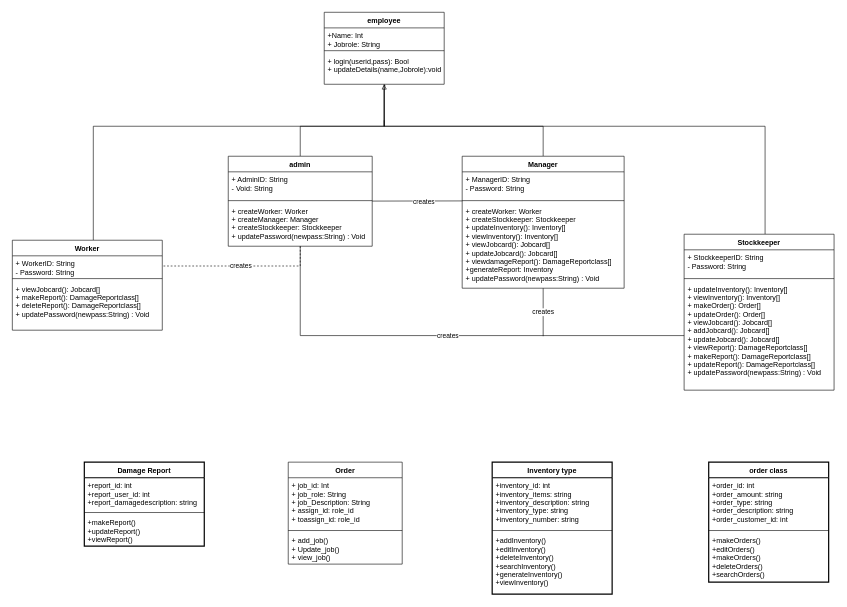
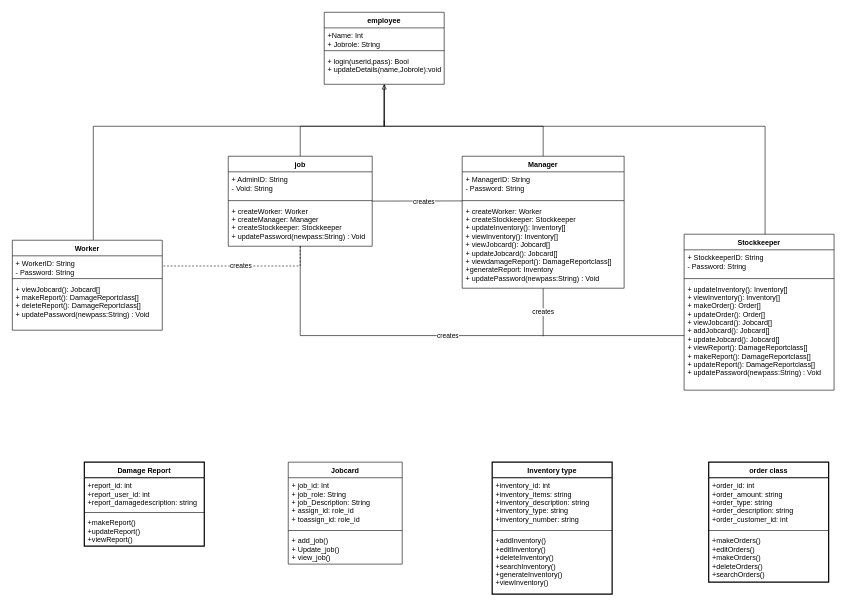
node "admin": label "admin" -> "job"
node "Order": label "Order" -> "Jobcard"
